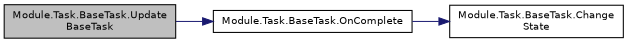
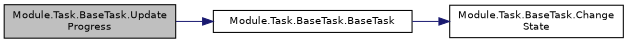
node "Module.Task.BaseTask.Update BaseTask": label "Module.Task.BaseTask.Update BaseTask" -> "Module.Task.BaseTask.Update Progress"
node "Module.Task.BaseTask.OnComplete": label "Module.Task.BaseTask.OnComplete" -> "Module.Task.BaseTask.BaseTask"
